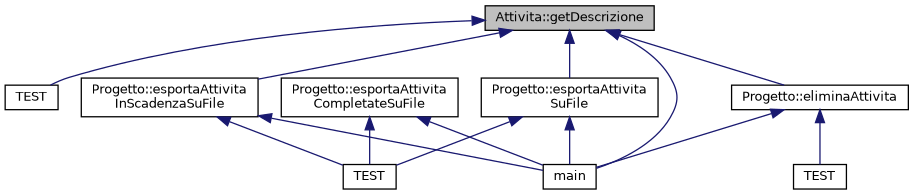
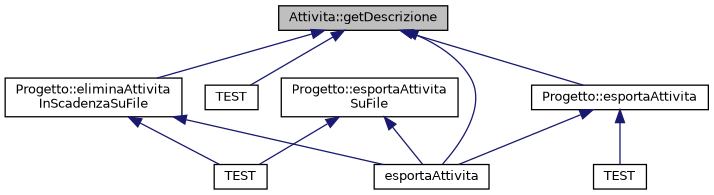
edge "Progetto::esportaAttivita SuFile" -> "Attivita::getDescrizione": removed
node "Progetto::esportaAttivita InScadenzaSuFile": label "Progetto::esportaAttivita InScadenzaSuFile" -> "Progetto::eliminaAttivita InScadenzaSuFile"
node "Progetto::esportaAttivita CompletateSuFile": removed
node "Progetto::eliminaAttivita": label "Progetto::eliminaAttivita" -> "Progetto::esportaAttivita"
node "main": label "main" -> "esportaAttivita"
